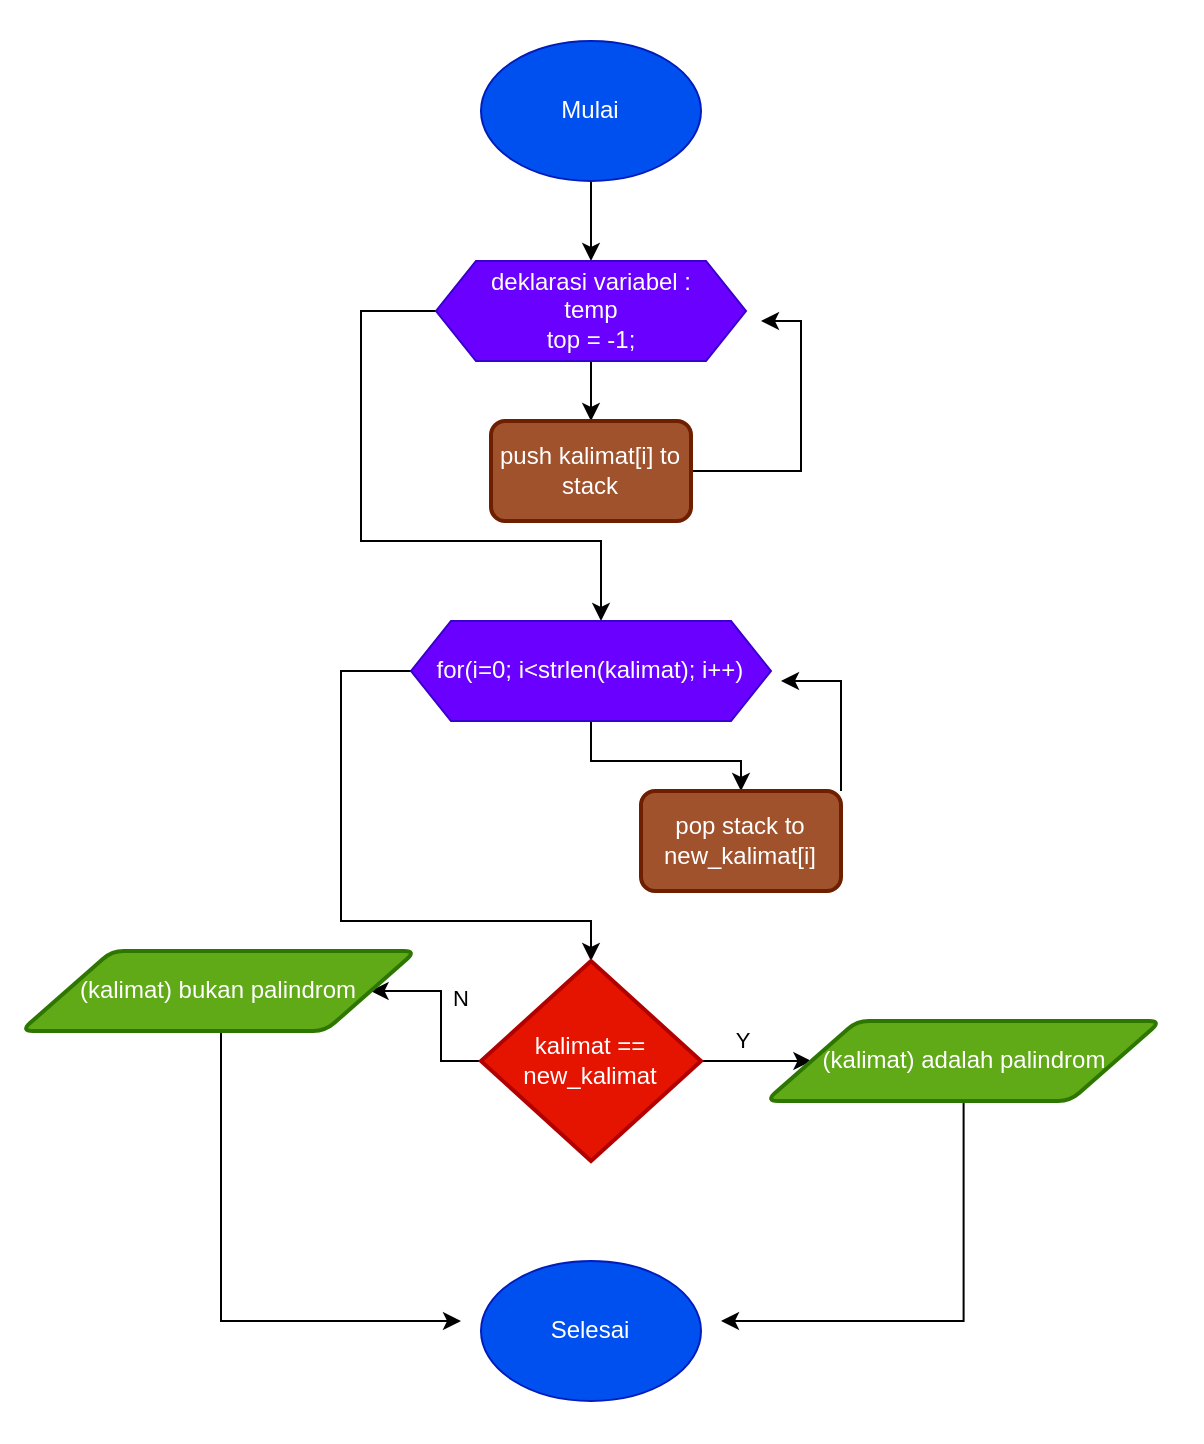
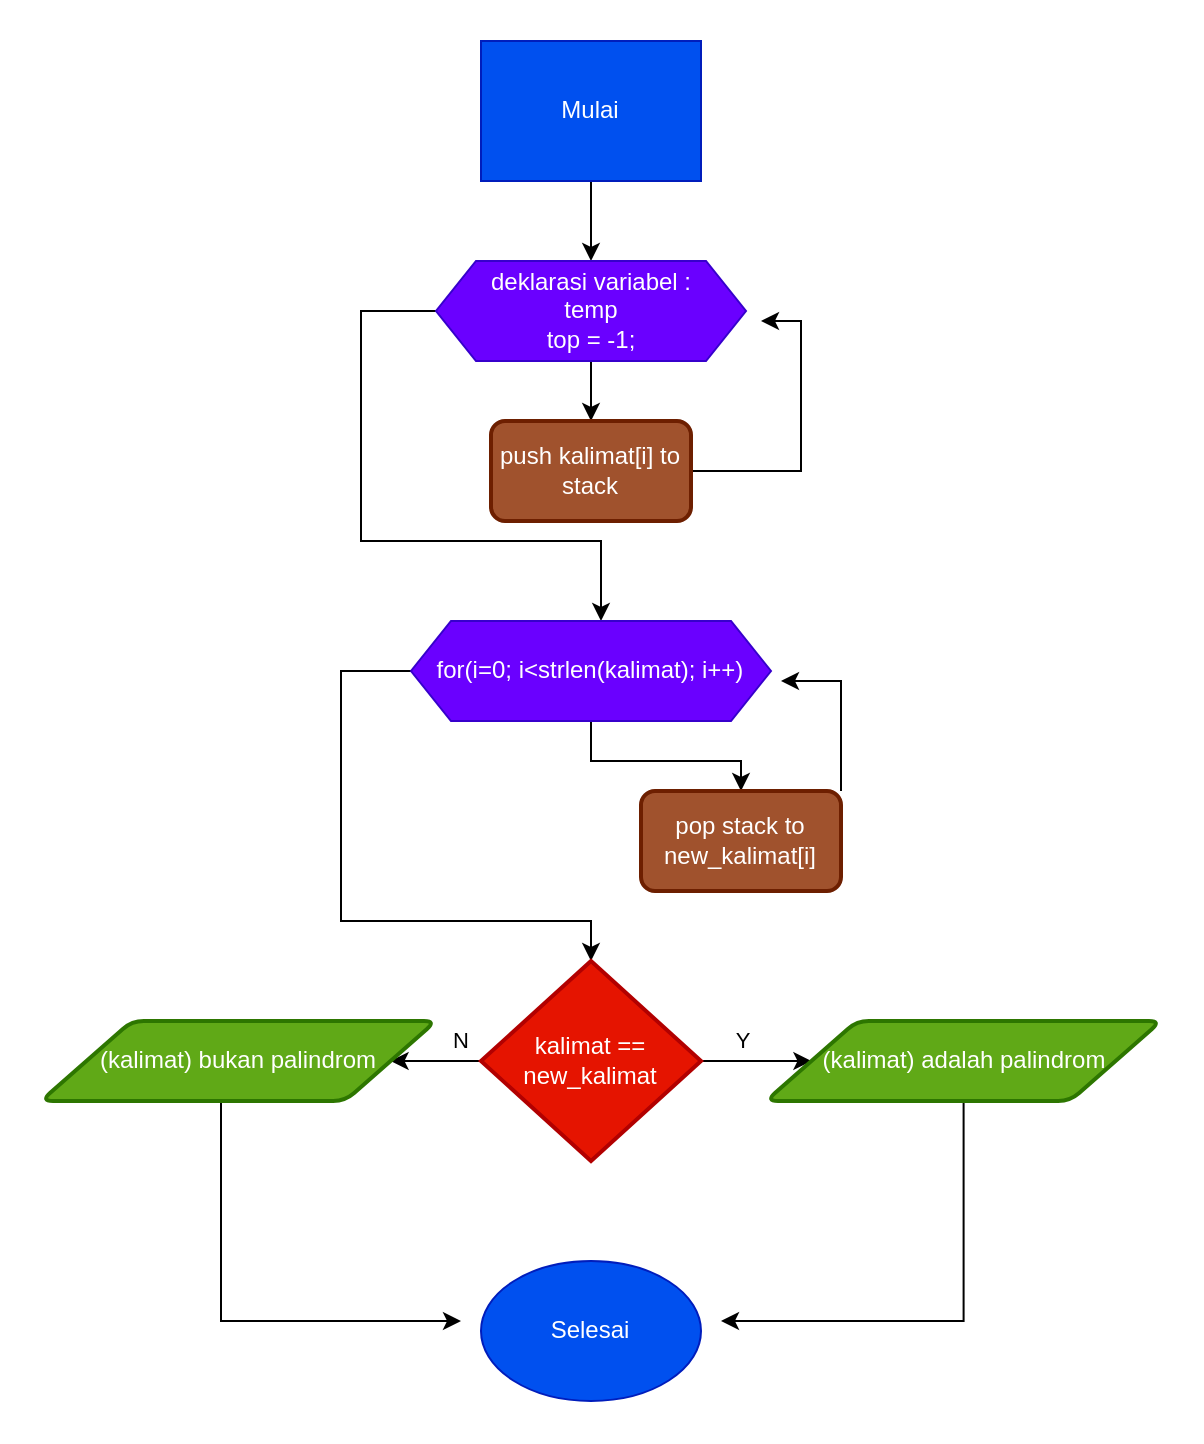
node "Mulai": shape ellipse -> rectangle
node "(kalimat) bukan palindrom": moved (219, 991) -> (239, 1061)
